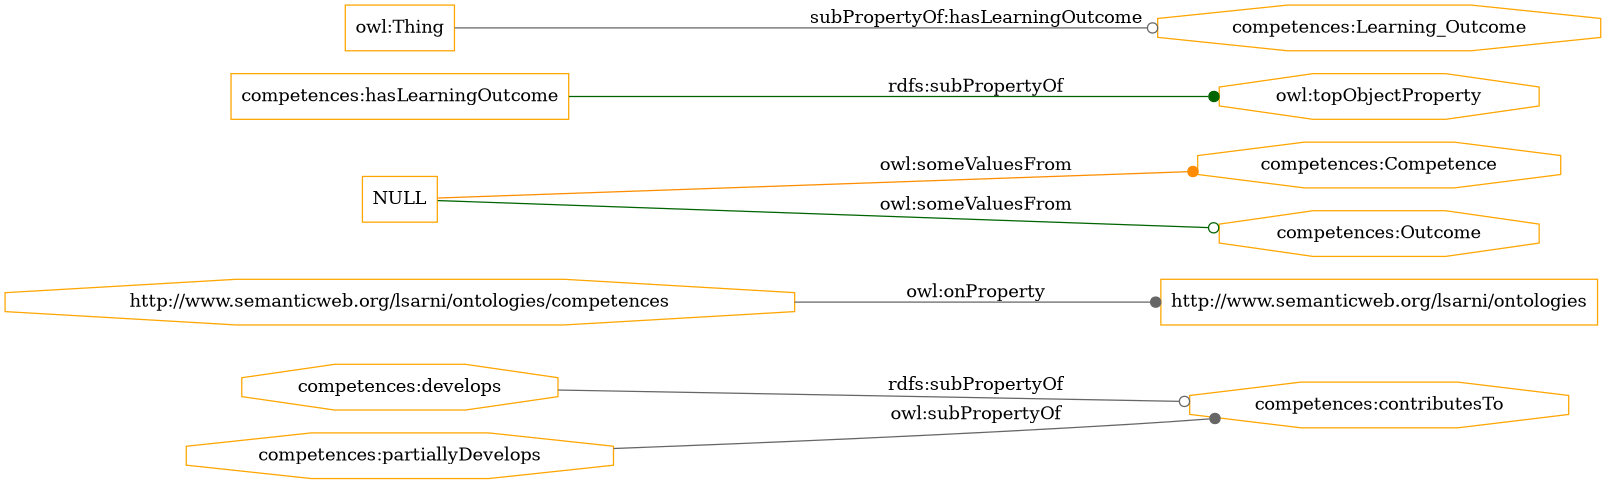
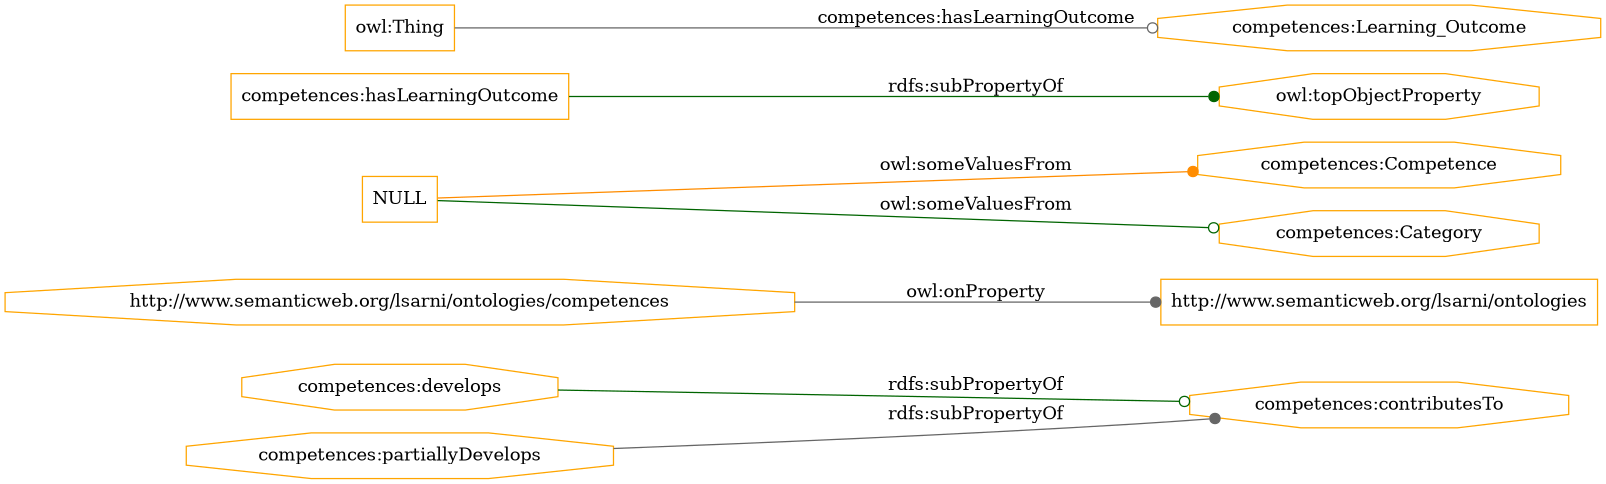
edge "owl:Thing" -> "competences:Learning_Outcome": label "subPropertyOf:hasLearningOutcome" -> "competences:hasLearningOutcome"
node "competences:Outcome": label "competences:Outcome" -> "competences:Category"
edge "competences:develops" -> "competences:contributesTo": color gray40 -> darkgreen
edge "competences:partiallyDevelops" -> "competences:contributesTo": label "owl:subPropertyOf" -> "rdfs:subPropertyOf"
